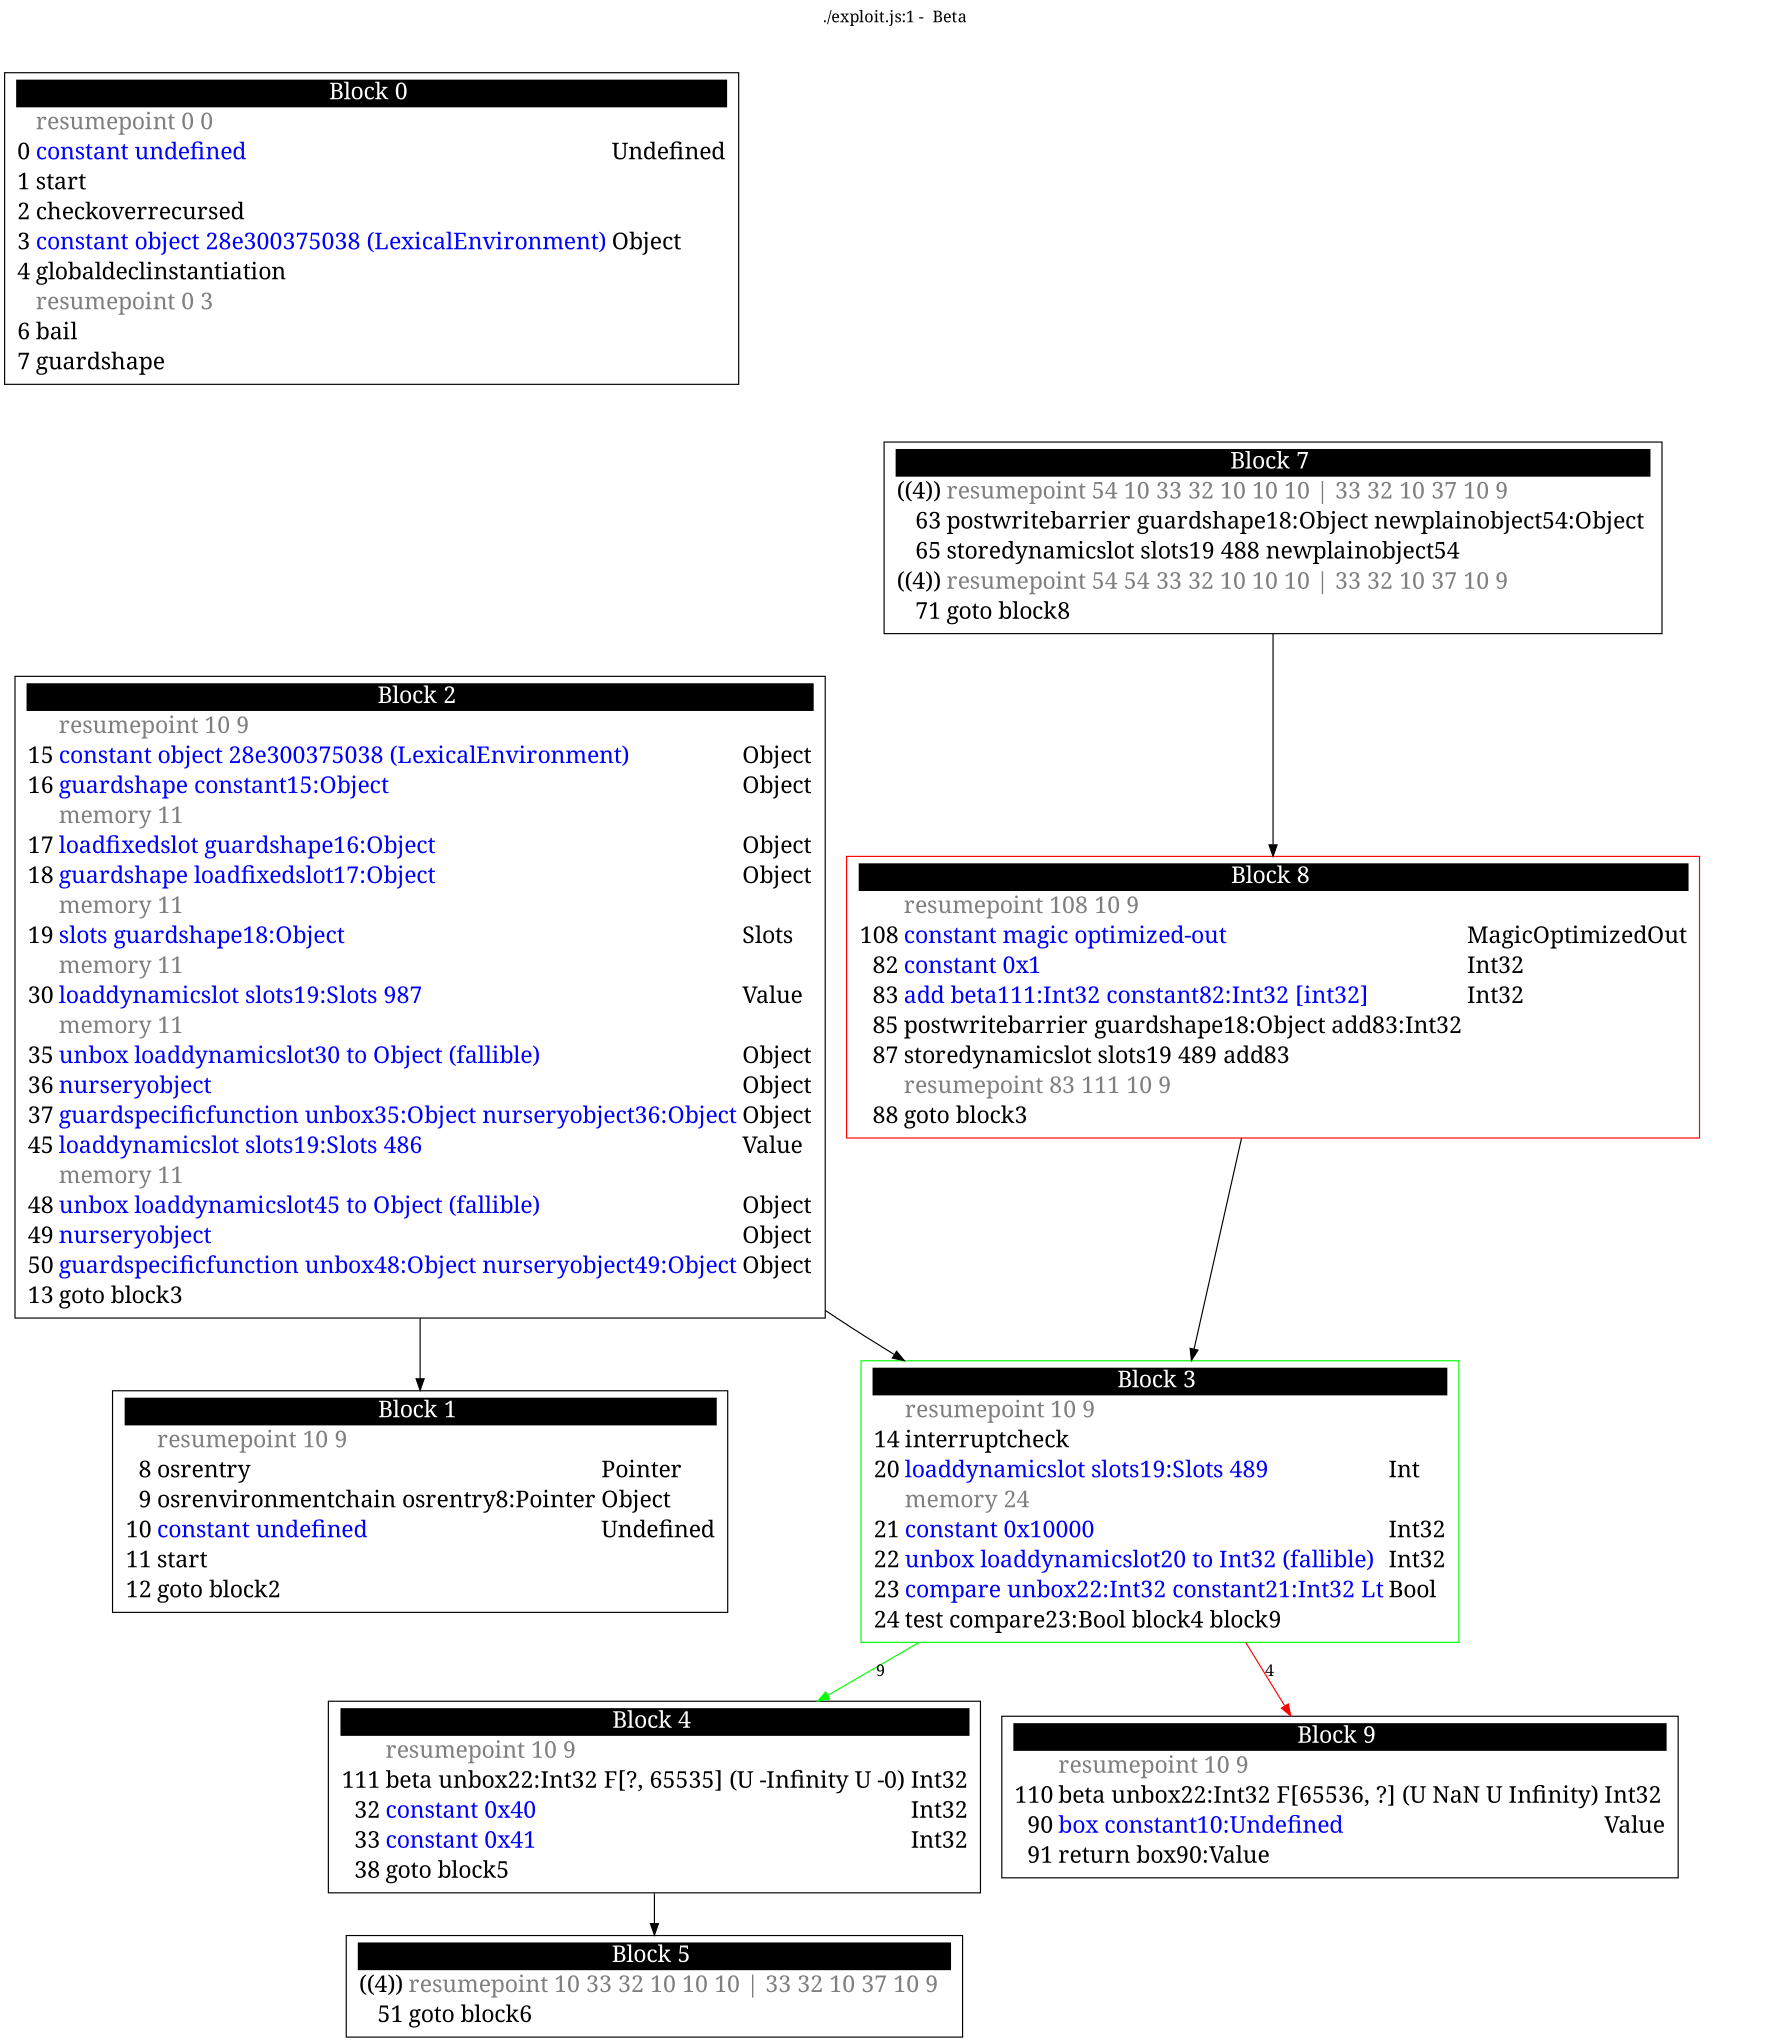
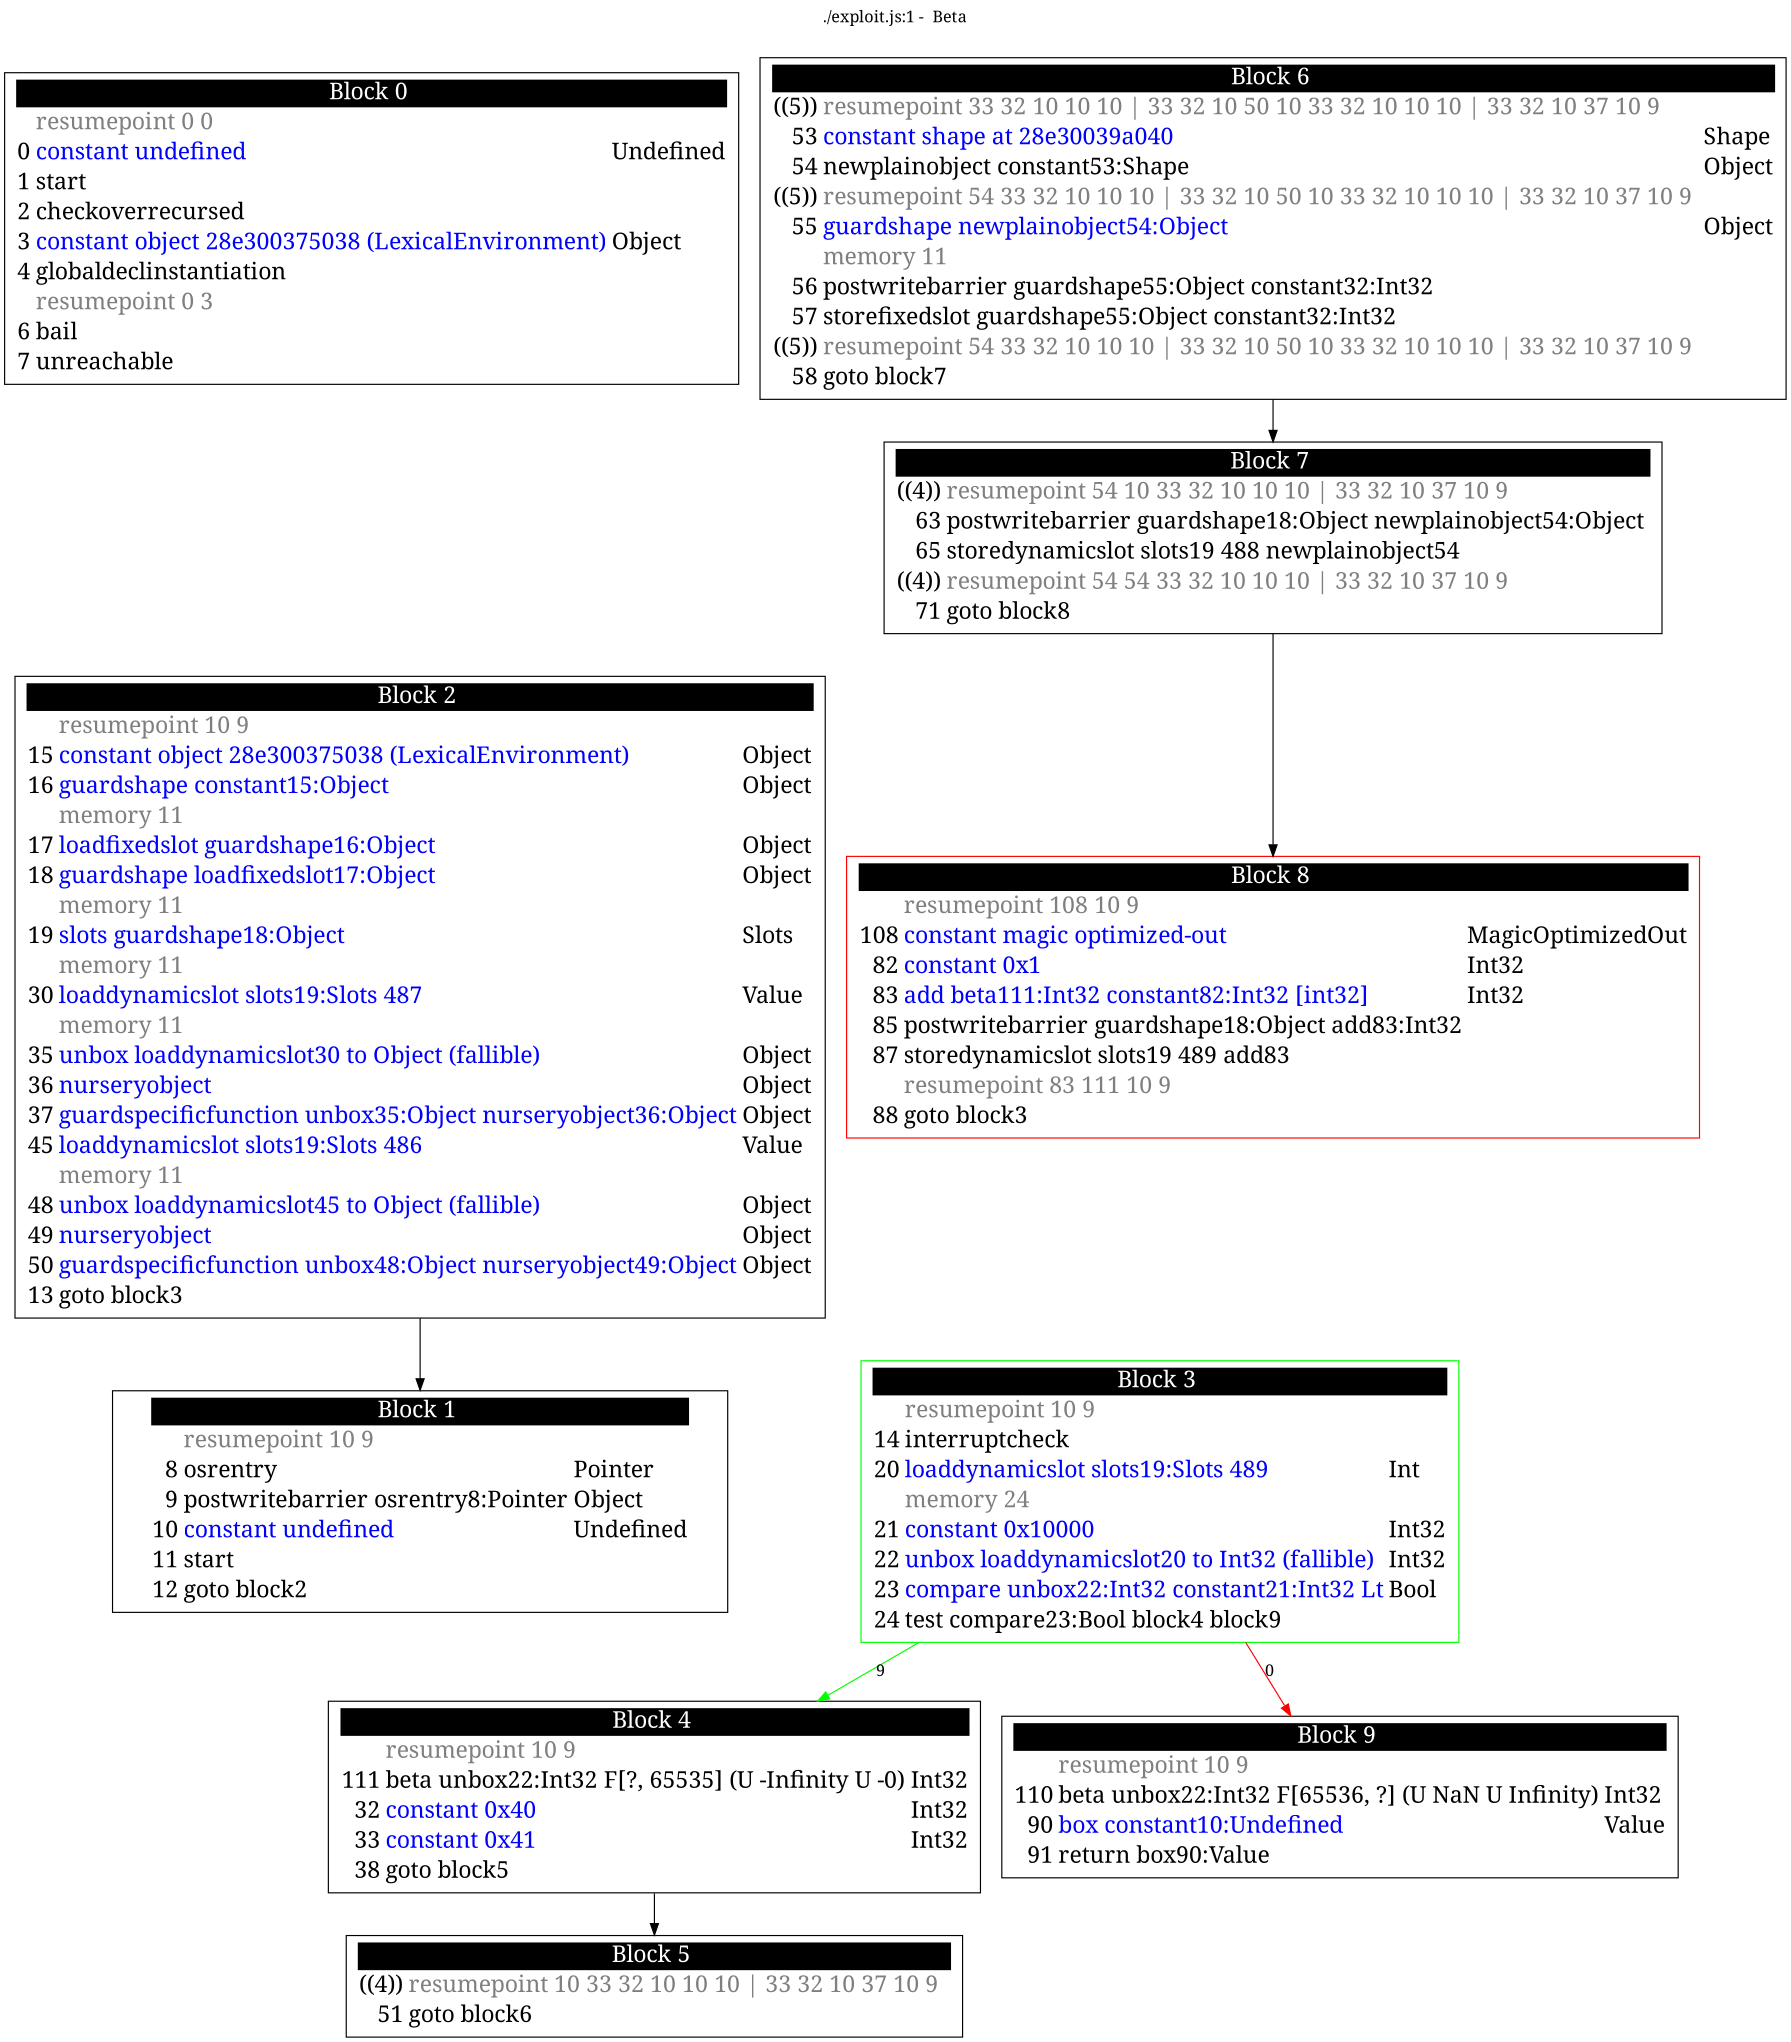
node "Block 6": added
node "Block 0": text "guardshape" -> "unreachable"
node "Block 2": text "loaddynamicslot slots19:Slots 987" -> "loaddynamicslot slots19:Slots 487"
edge "Block 8" -> "Block 3": removed
edge "Block 2" -> "Block 3": removed
node "Block 1": text "osrenvironmentchain osrentry8:Pointer" -> "postwritebarrier osrentry8:Pointer"
edge "Block 3" -> "Block 9": label "4" -> "0"
